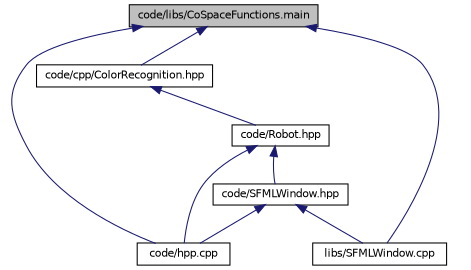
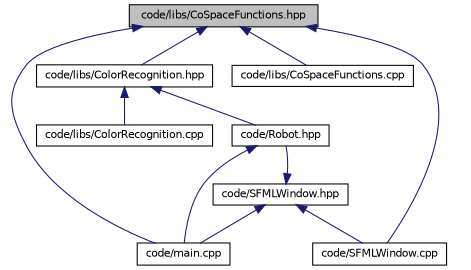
node "code/libs/CoSpaceFunctions.main": label "code/libs/CoSpaceFunctions.main" -> "code/libs/CoSpaceFunctions.hpp"
node "code/cpp/ColorRecognition.hpp": label "code/cpp/ColorRecognition.hpp" -> "code/libs/ColorRecognition.hpp"
node "code/libs/CoSpaceFunctions.cpp": added
node "code/libs/ColorRecognition.cpp": added
edge "code/SFMLWindow.hpp" -> "code/Robot.hpp": reversed
node "code/hpp.cpp": label "code/hpp.cpp" -> "code/main.cpp"
node "libs/SFMLWindow.cpp": label "libs/SFMLWindow.cpp" -> "code/SFMLWindow.cpp"
